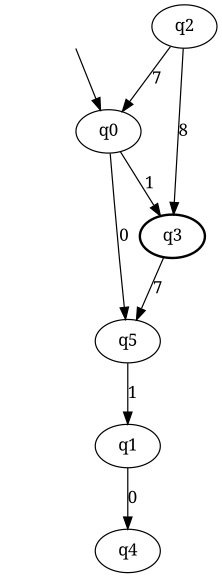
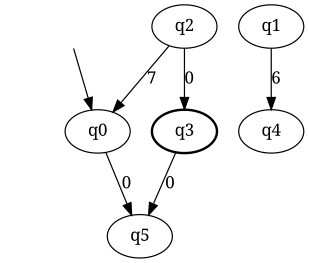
edge "q2" -> "q3": label "8" -> "0"
edge "q0" -> "q3": removed, label "1"
edge "q3" -> "q5": label "7" -> "0"
edge "q5" -> "q1": removed, label "1"
edge "q1" -> "q4": label "0" -> "6"
